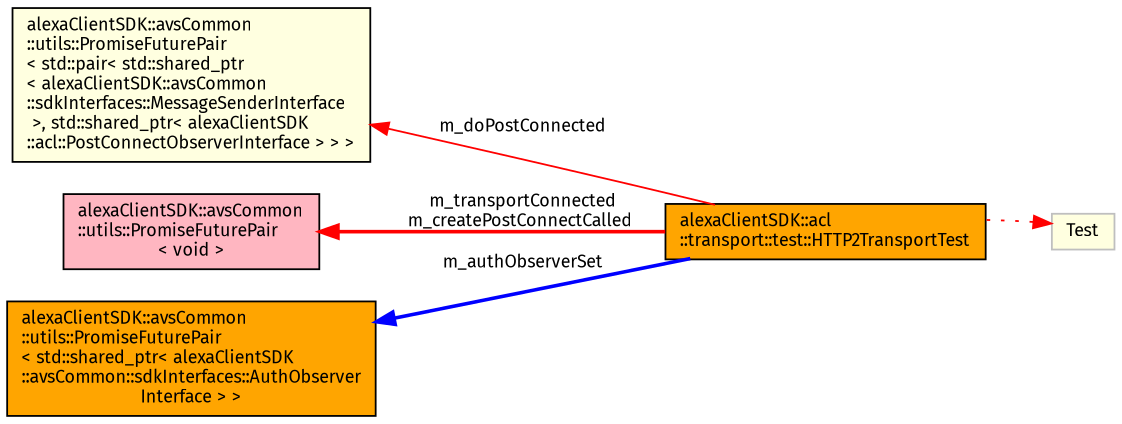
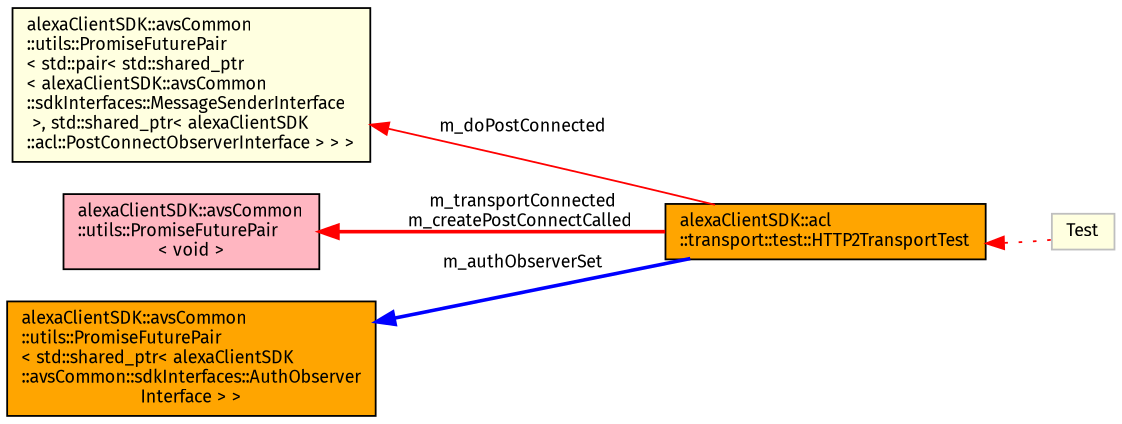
edge "alexaClientSDK::acl ::transport::test::HTTP2TransportTest" -> "Test": reversed
